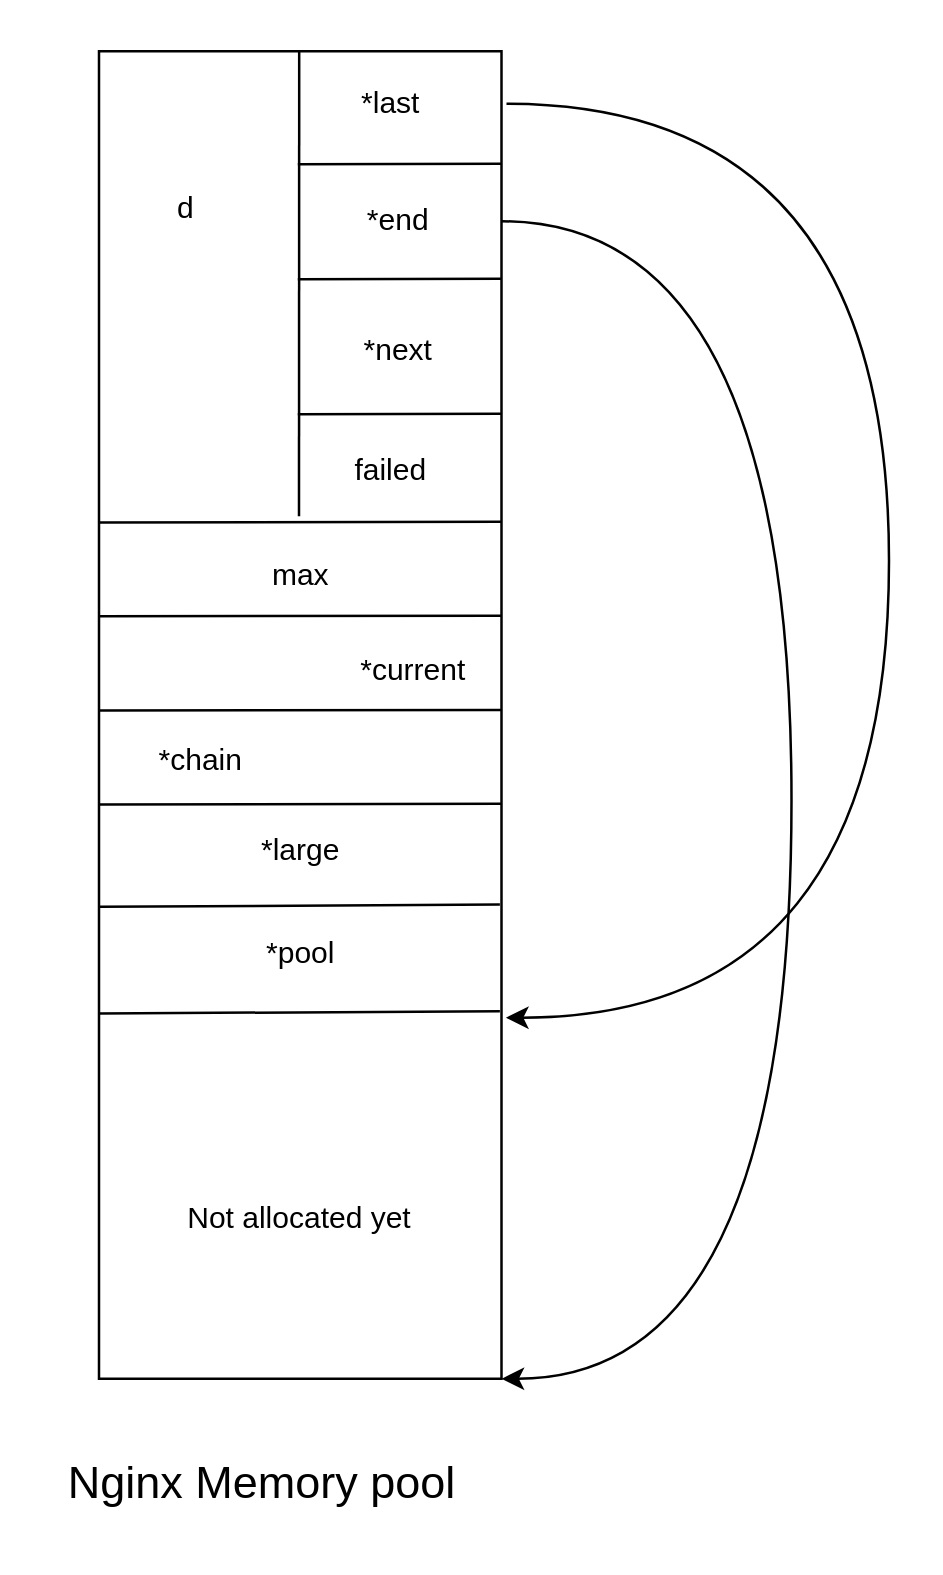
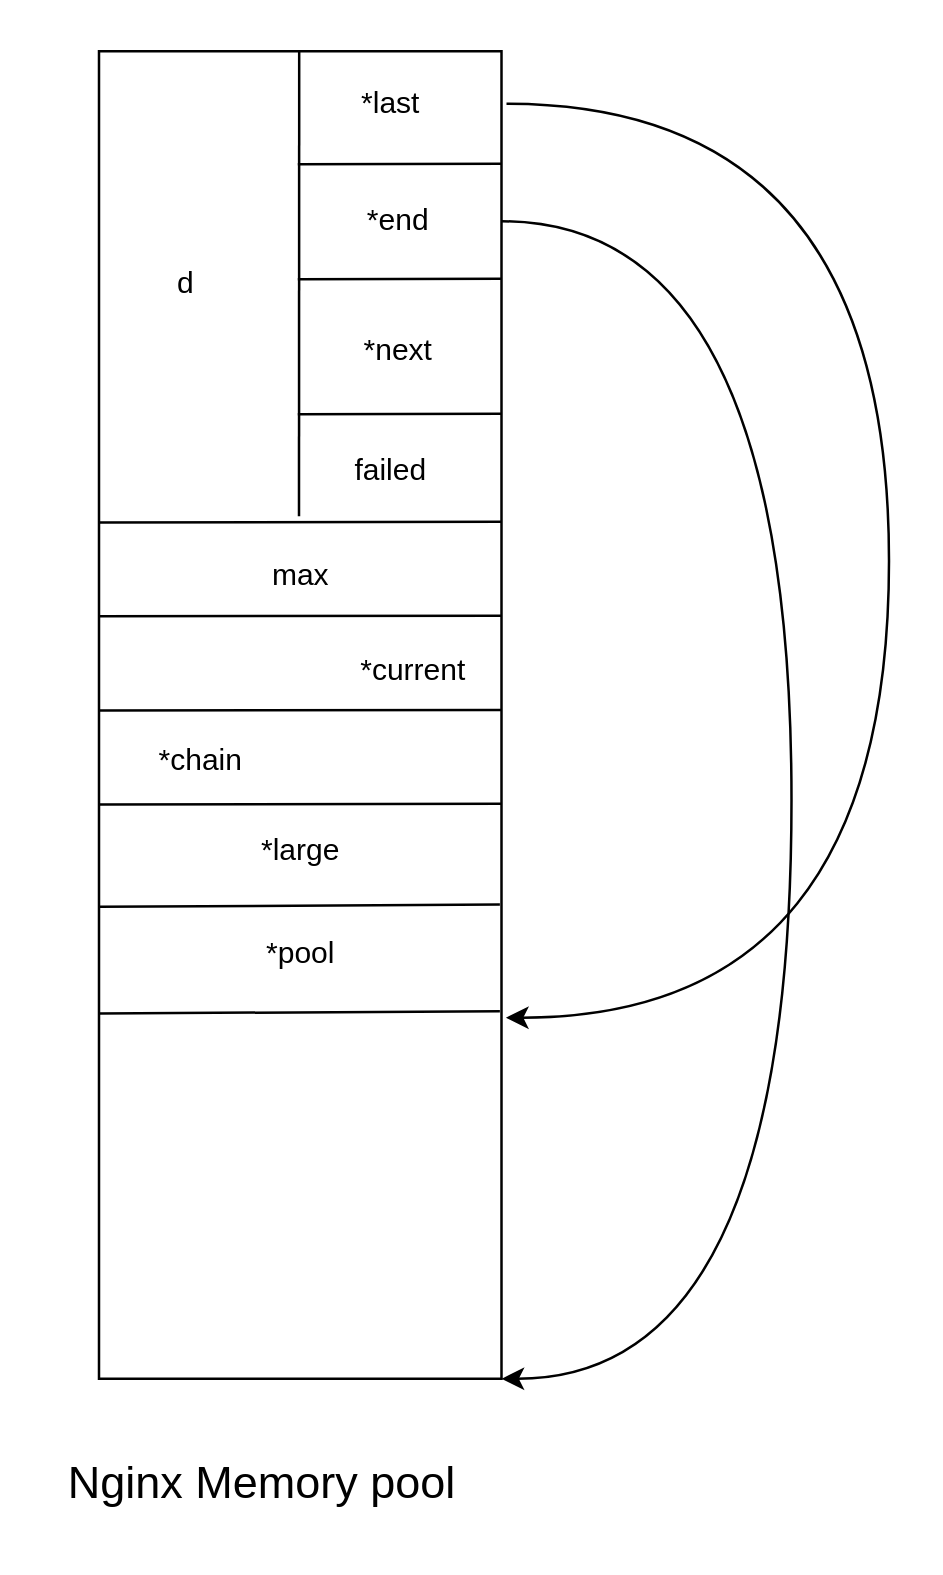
node "d": moved (186, 209) -> (186, 284)
node "Not allocated yet": removed
